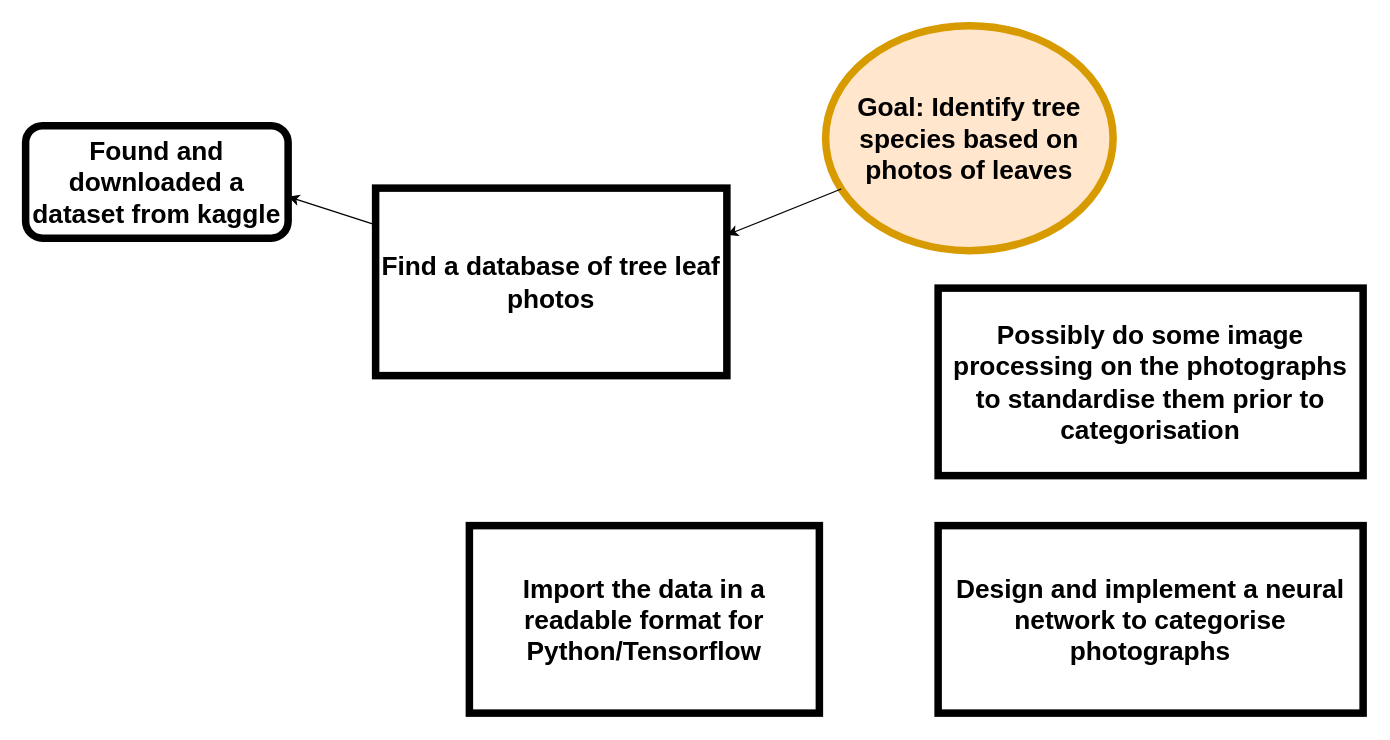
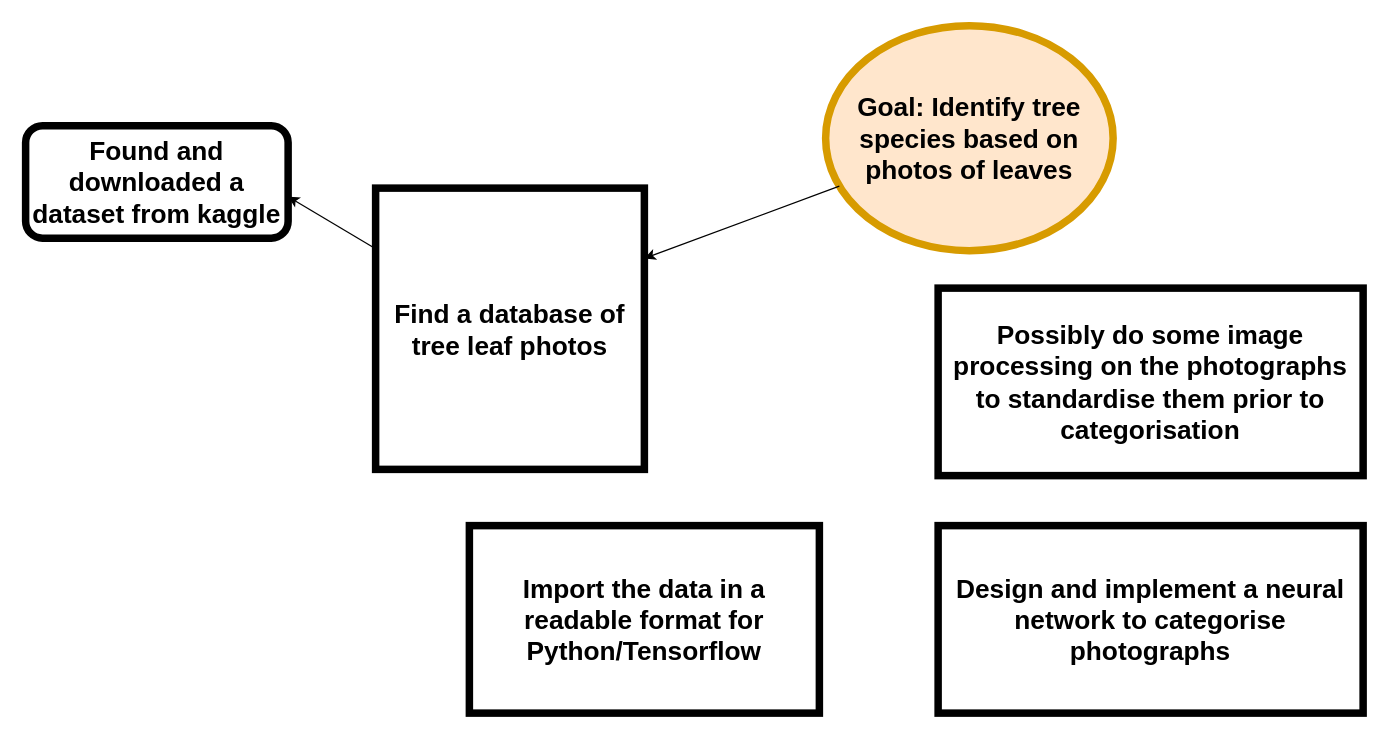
node "Find a database of tree leaf photos": size 351x188 -> 269x281
